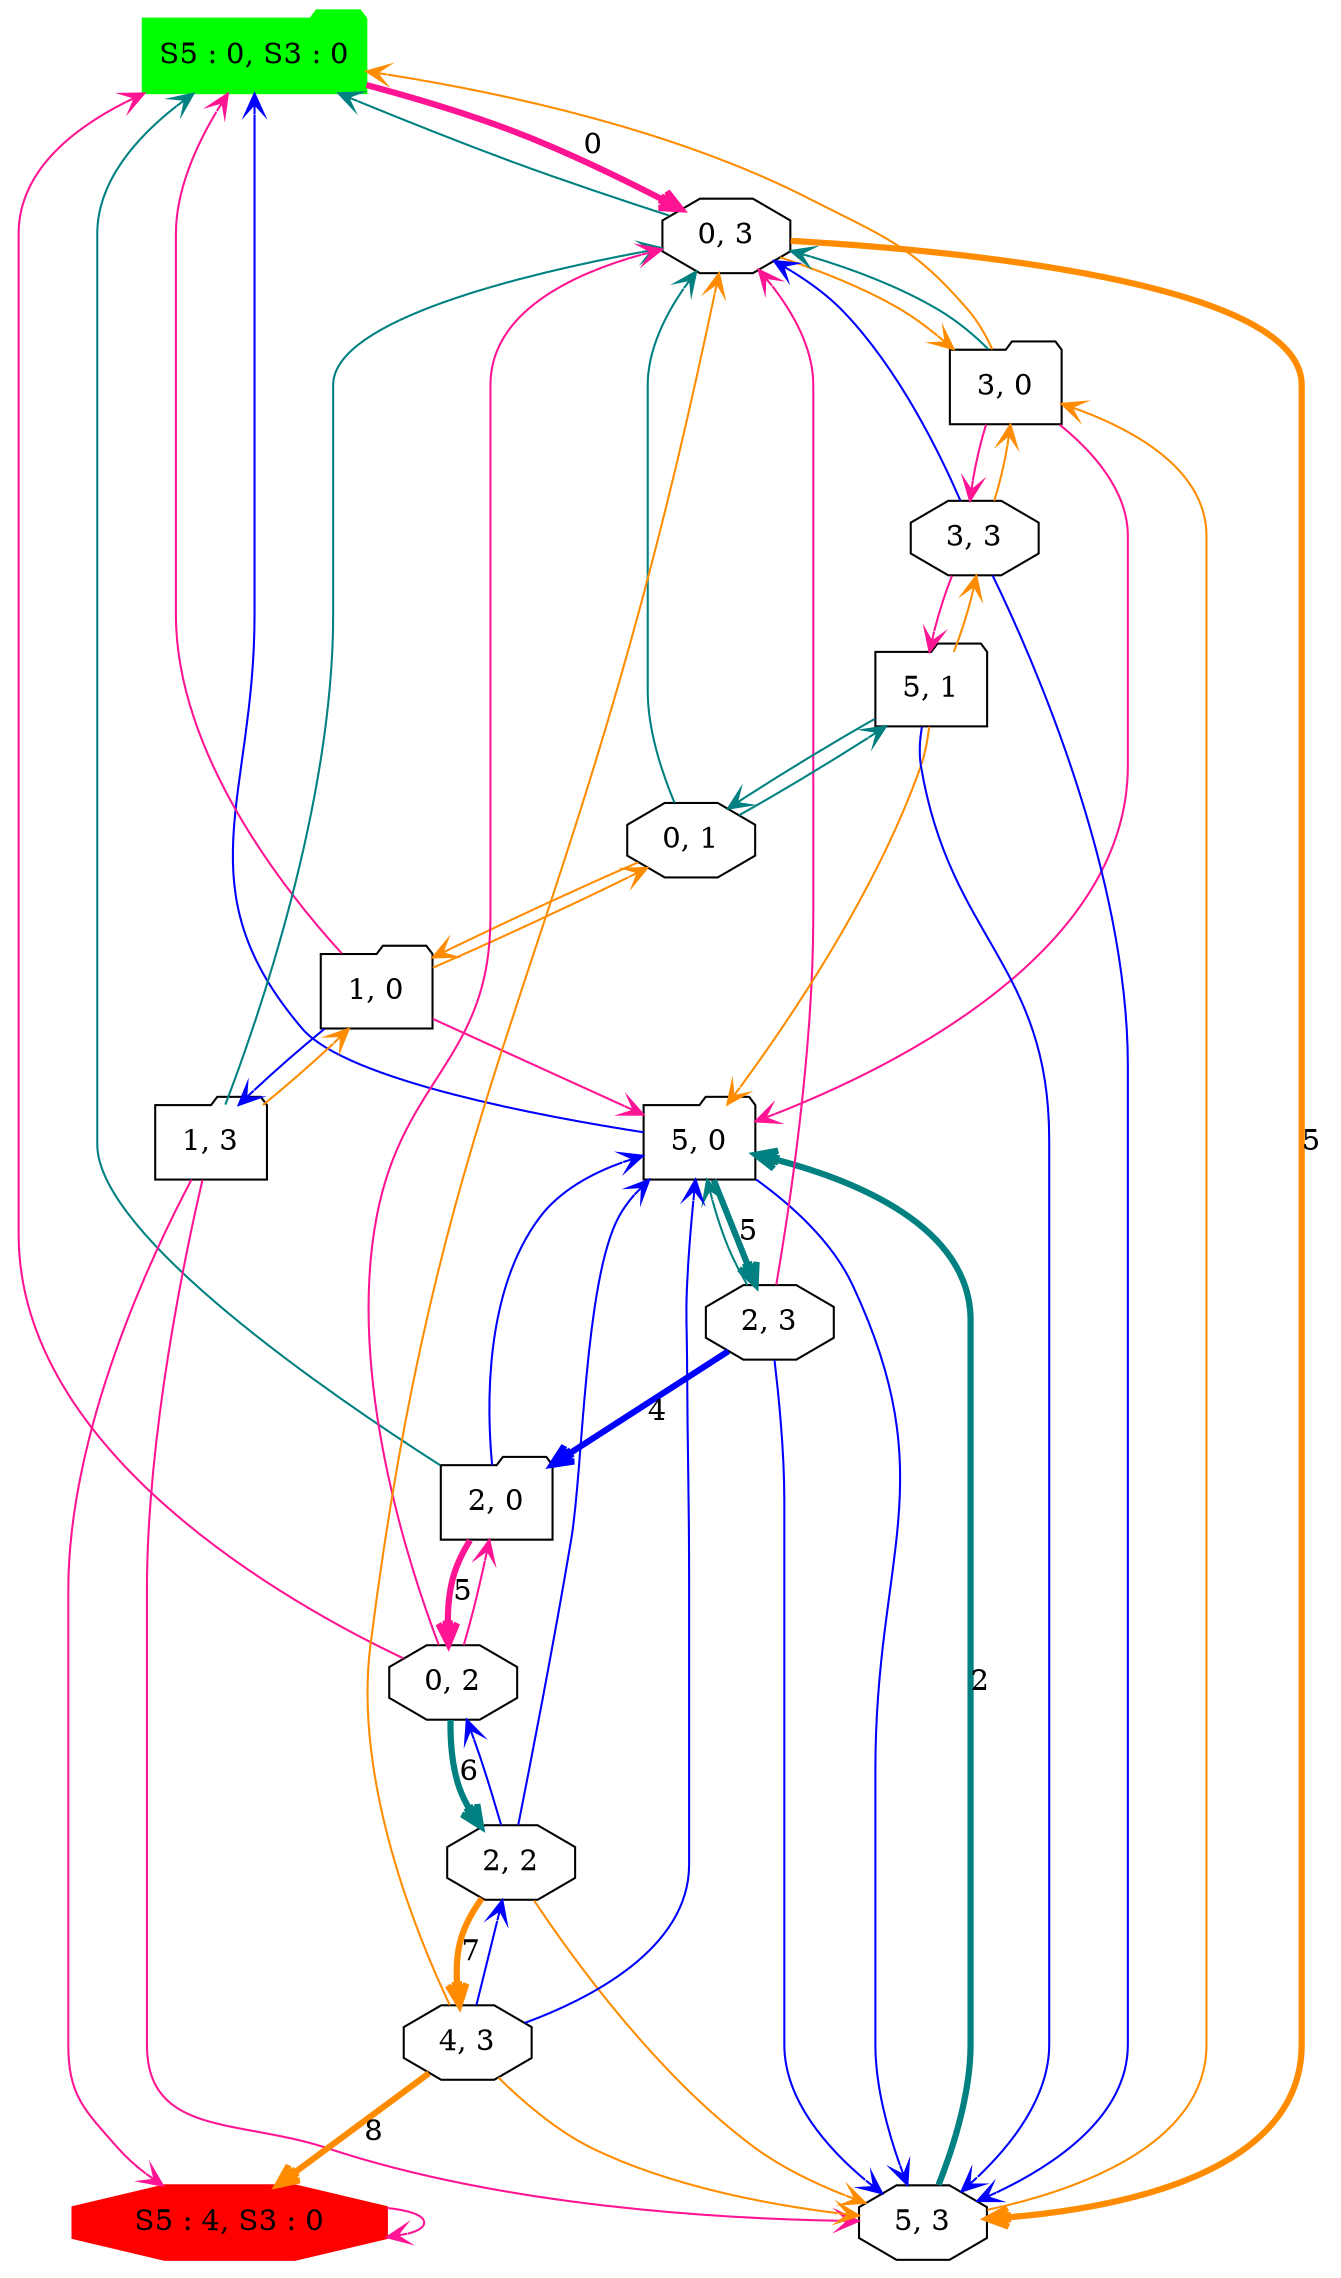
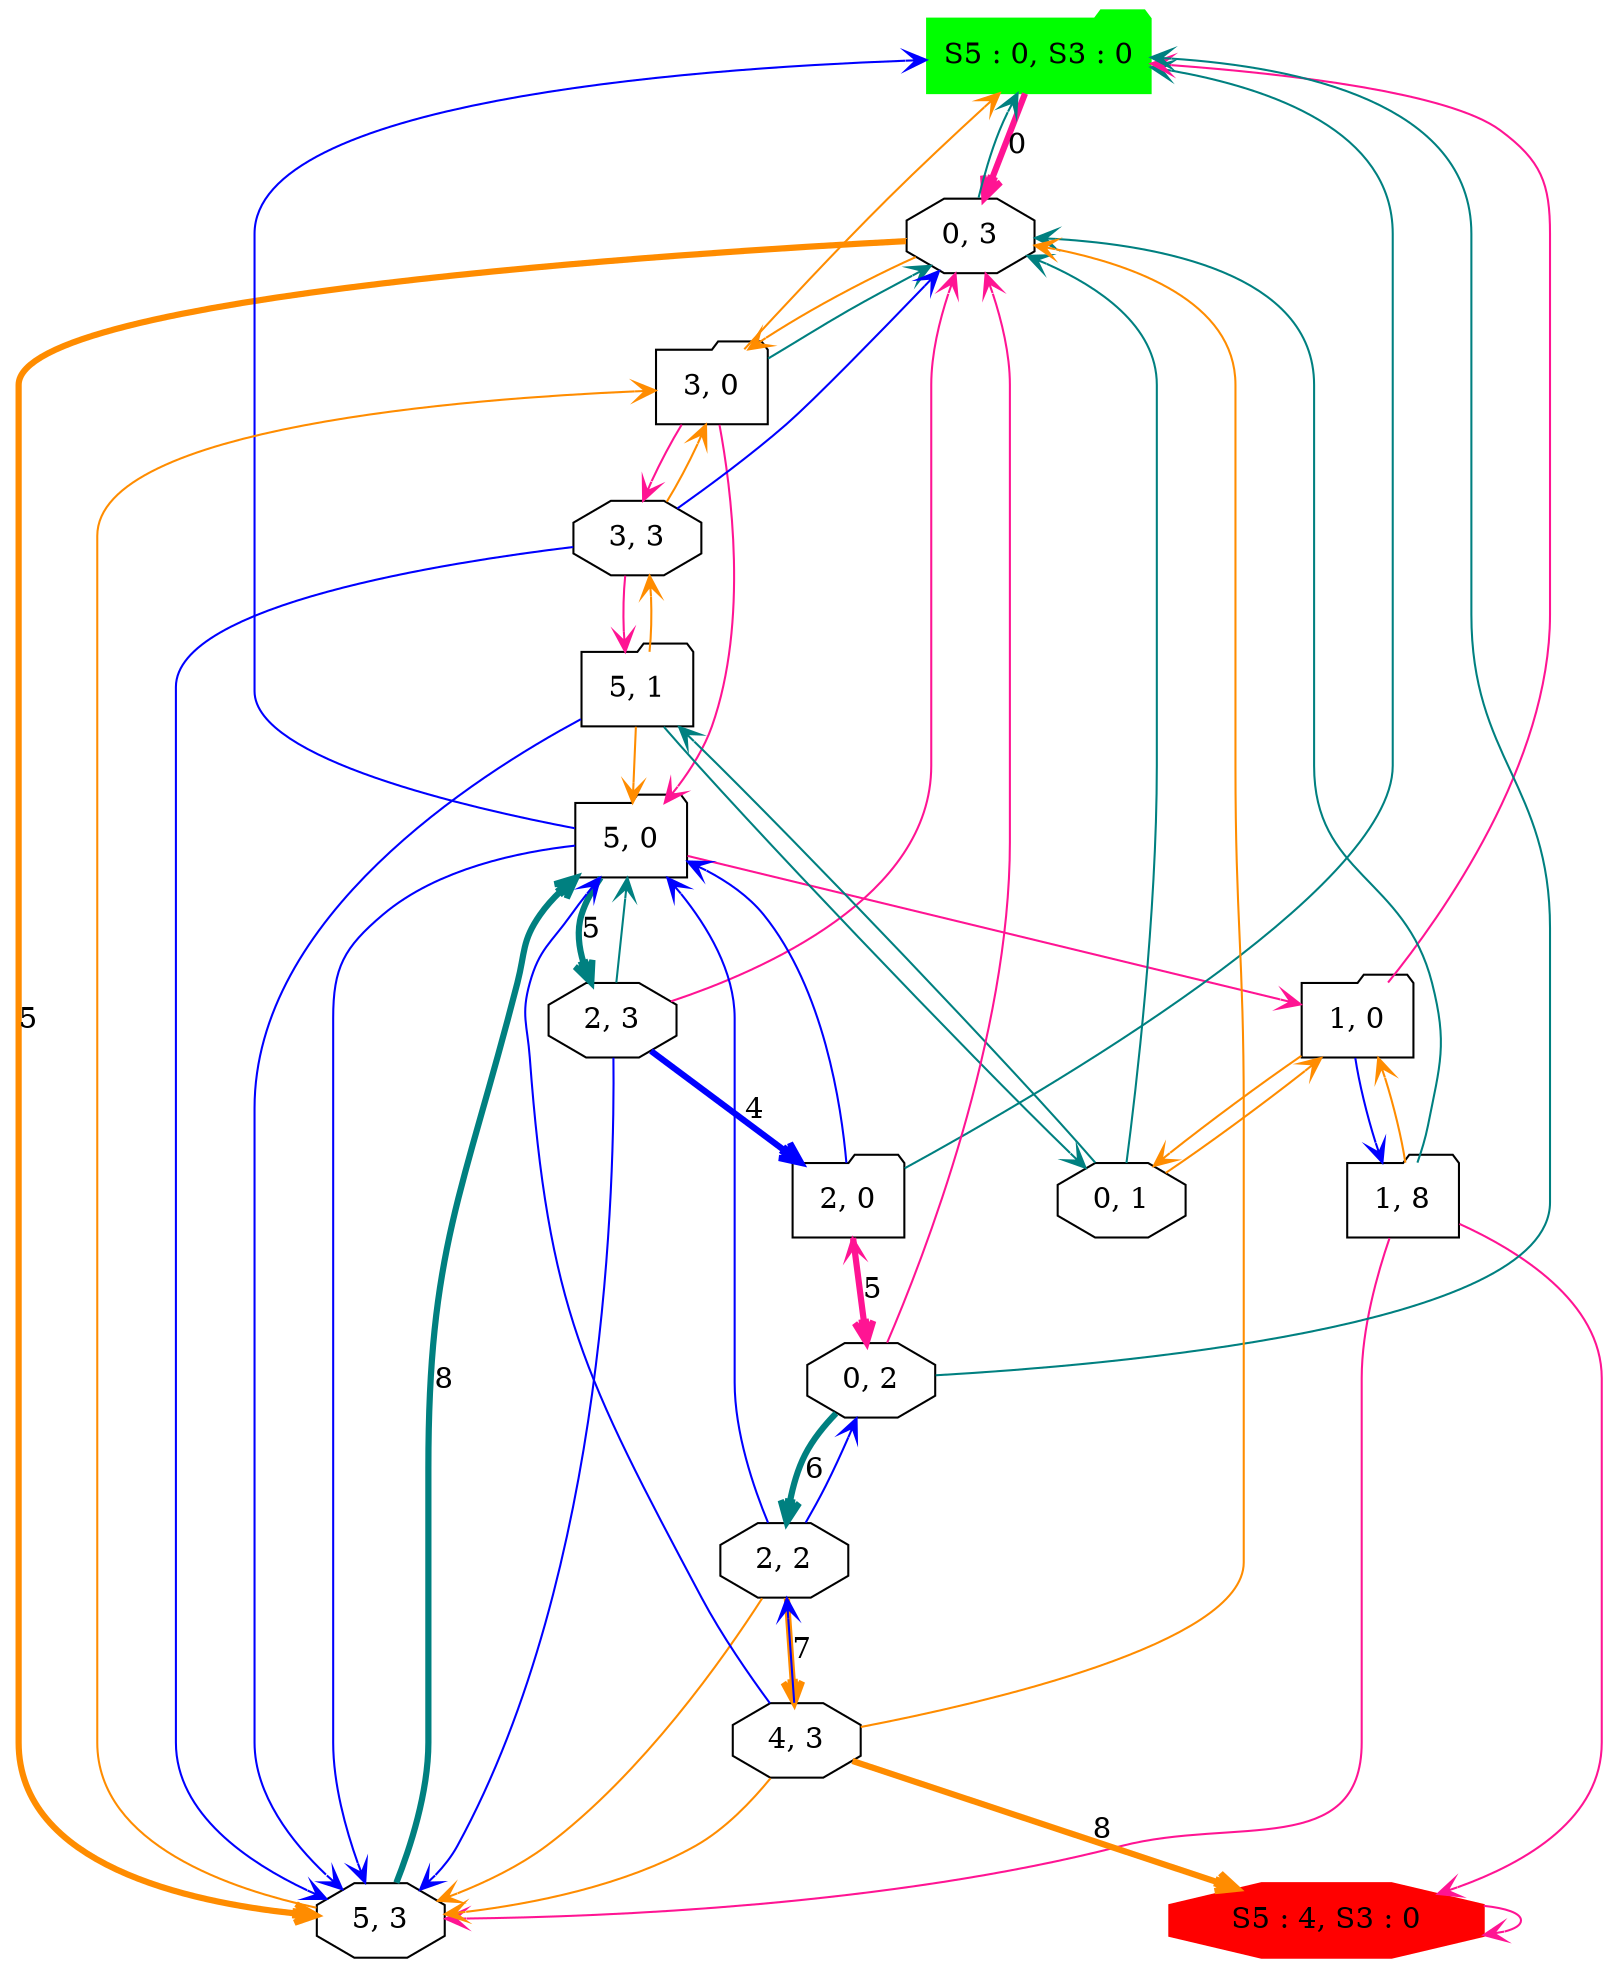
edge "0, 2" -> "S5 : 0, S3 : 0": color deeppink -> teal
edge "1, 0" -> "5, 0": reversed
node "1, 3": label "1, 3" -> "1, 8"
edge "5, 3" -> "5, 0": label "2" -> "8"
